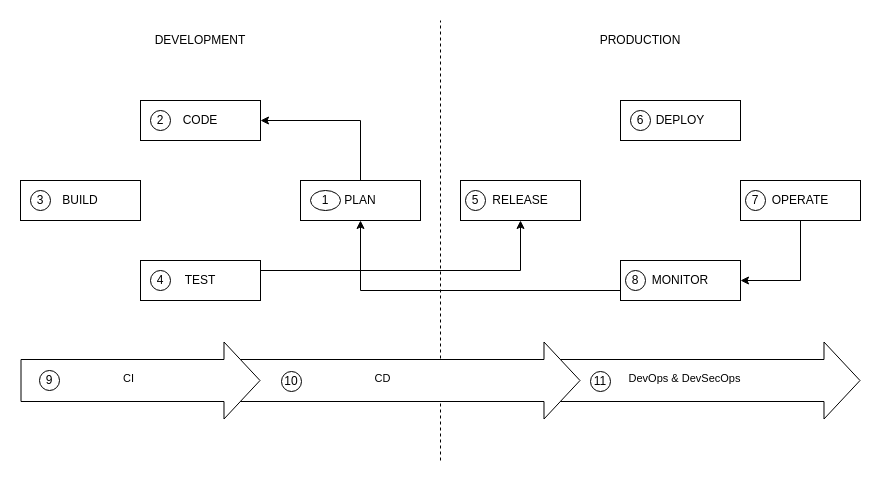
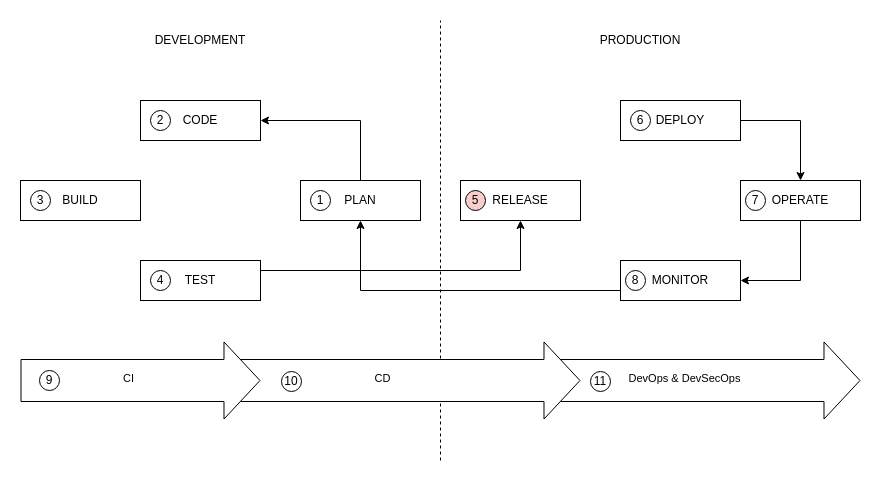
edge "DEPLOY" -> "OPERATE": added
node "1": size 30x20 -> 20x20
node "5": fillcolor #ffffff -> #f8cecc
